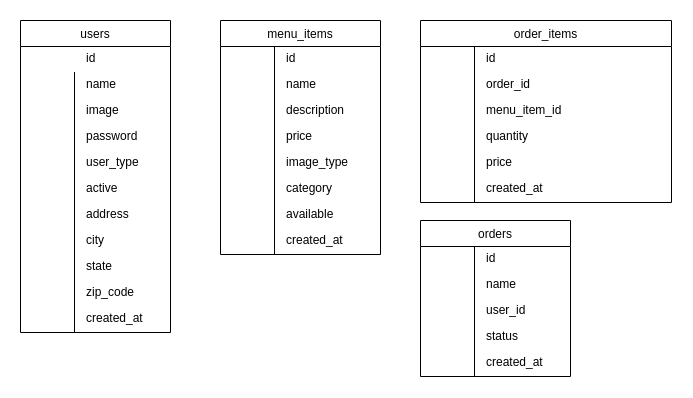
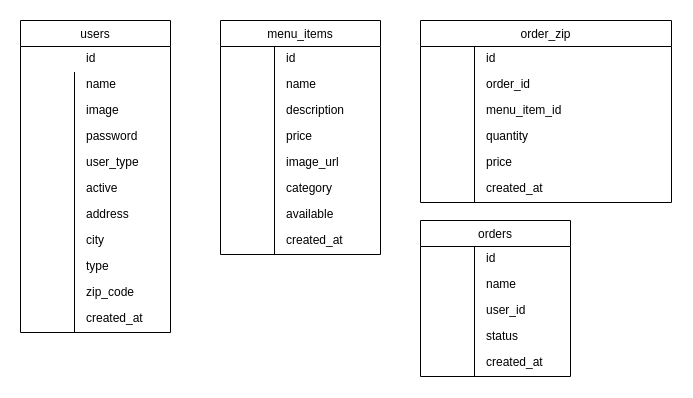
node "order_items": label "order_items" -> "order_zip"
node "image_type": label "image_type" -> "image_url"
node "state": label "state" -> "type"
